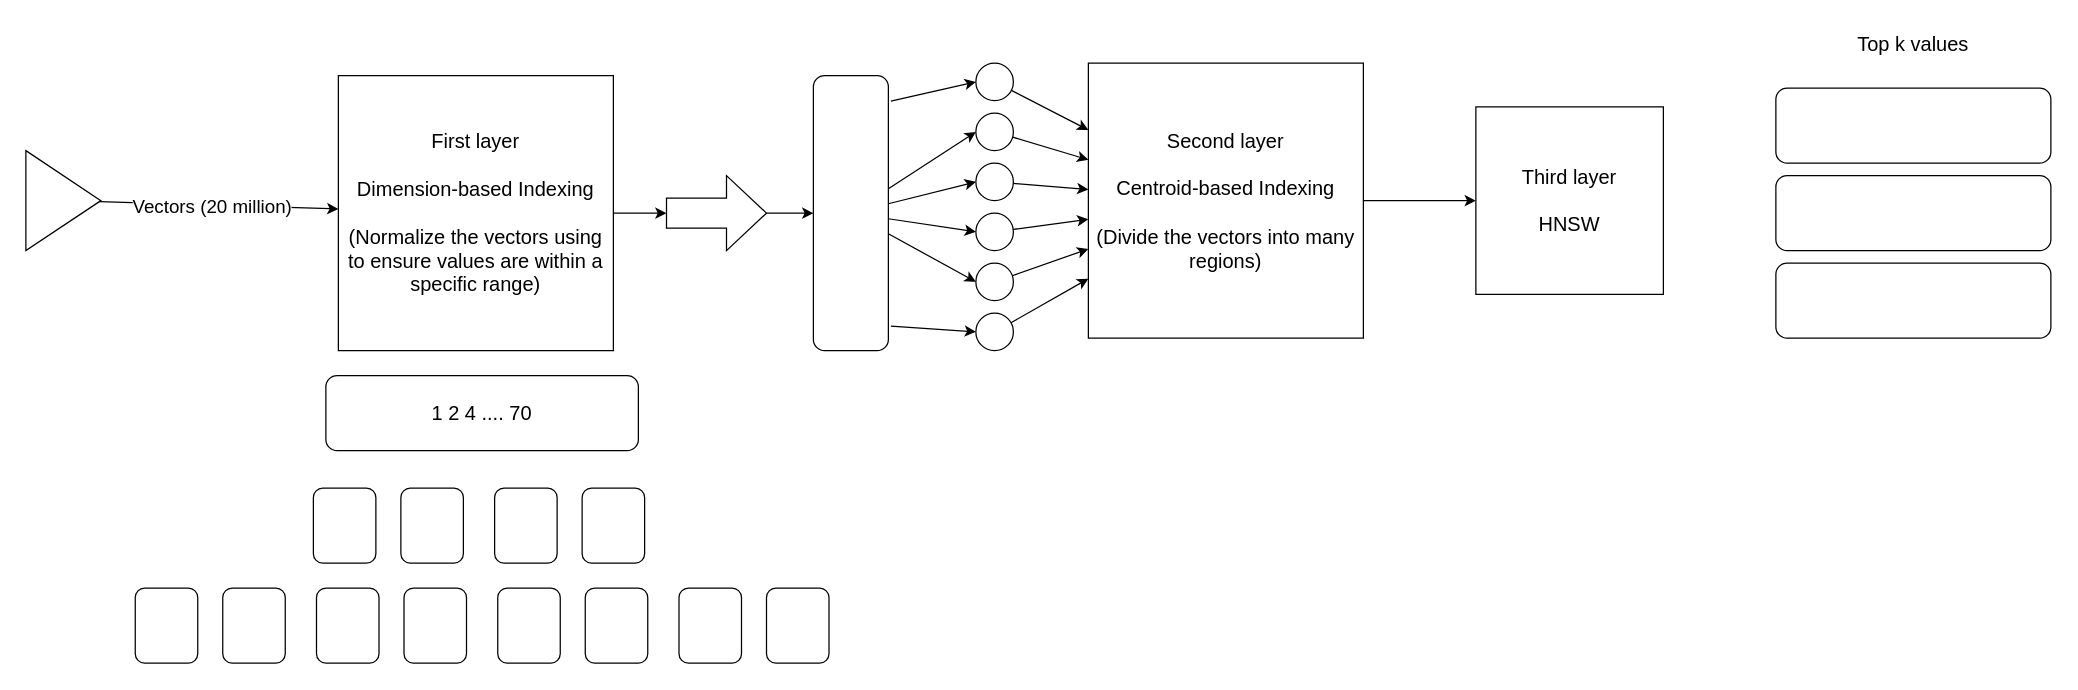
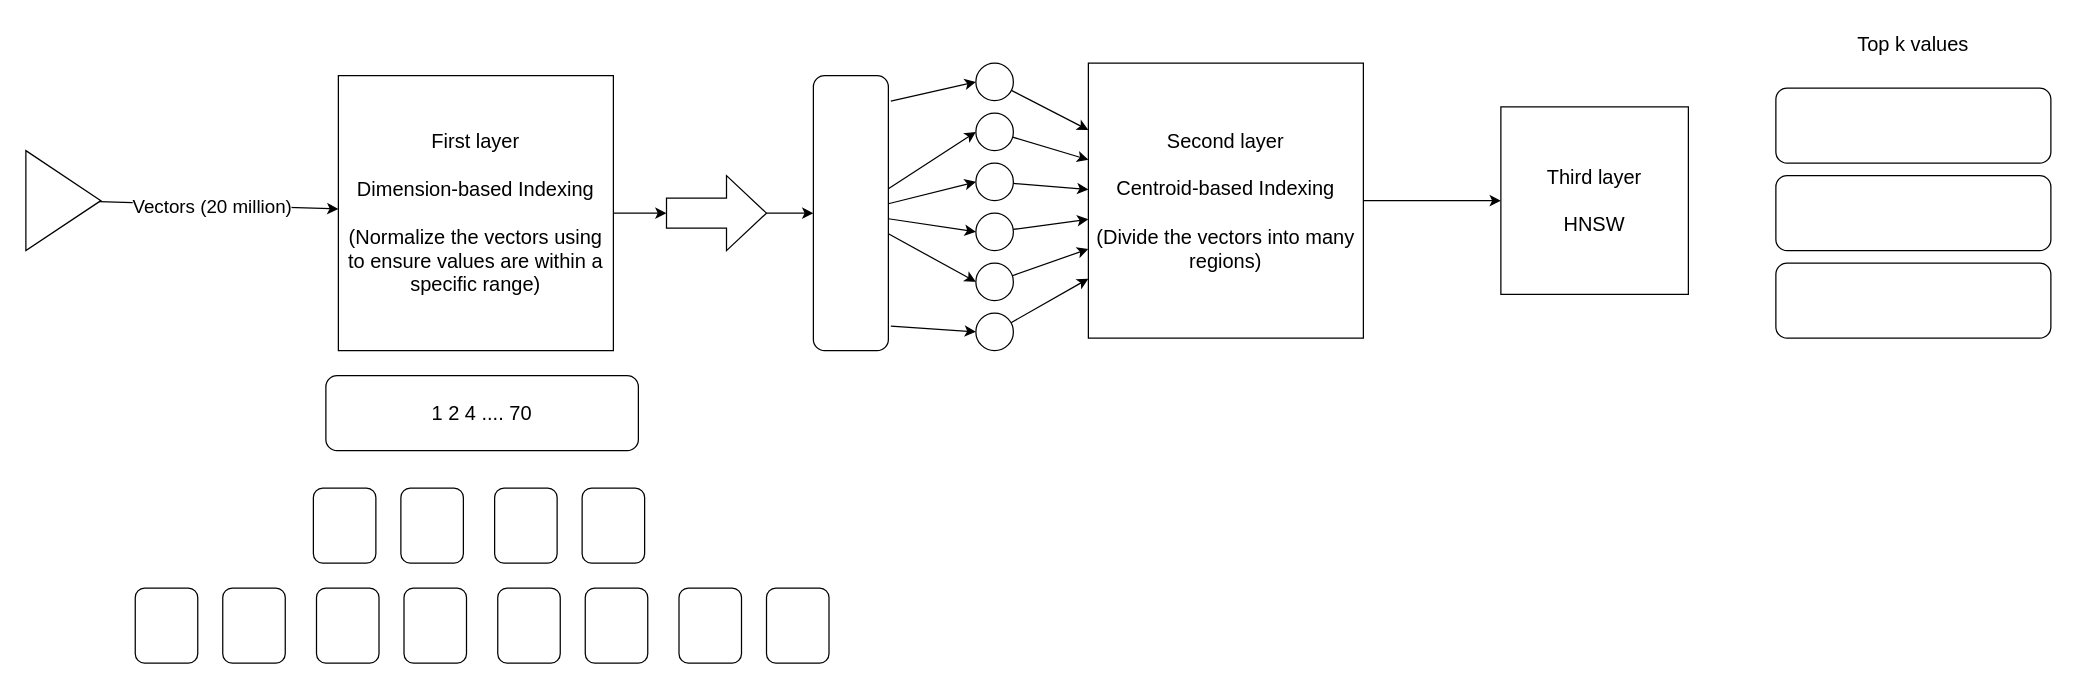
node "Third layer HNSW": moved (1569, 201) -> (1594, 201)
